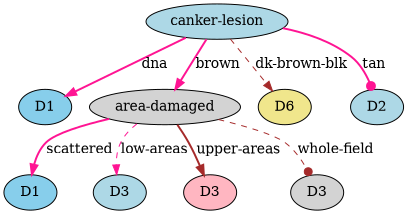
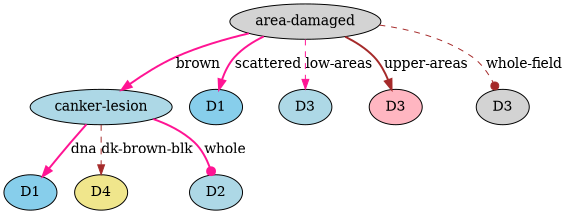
edge "canker-lesion" -> "area-damaged": reversed
edge "canker-lesion" -> "D2": label "tan" -> "whole"
node "D6": label "D6" -> "D4"
